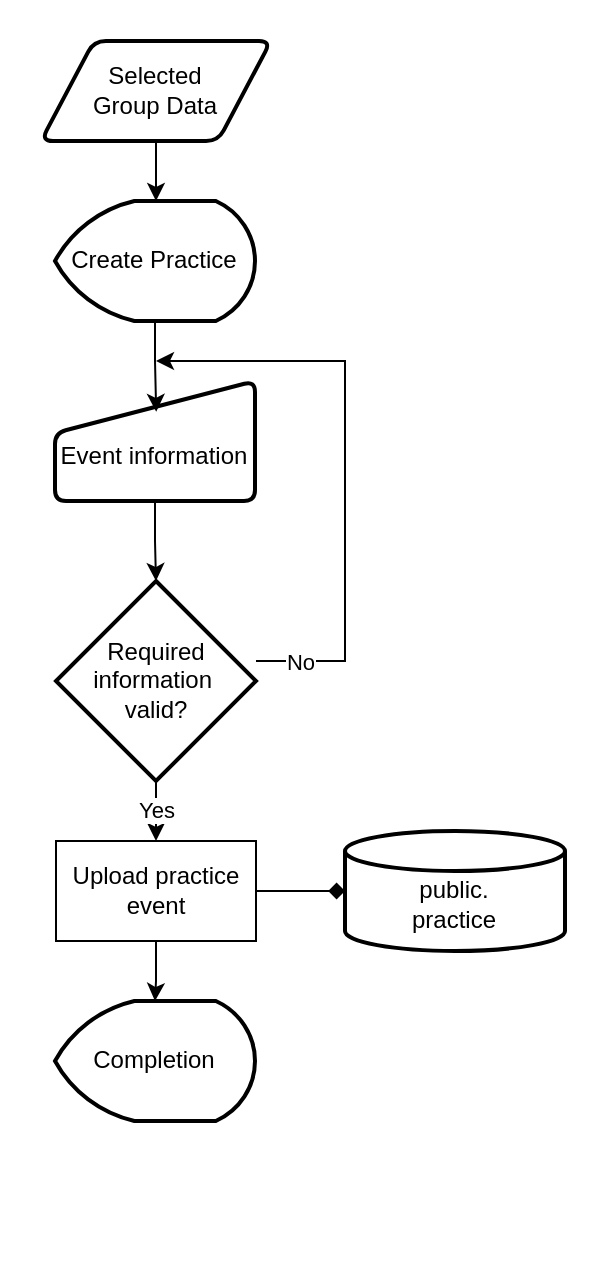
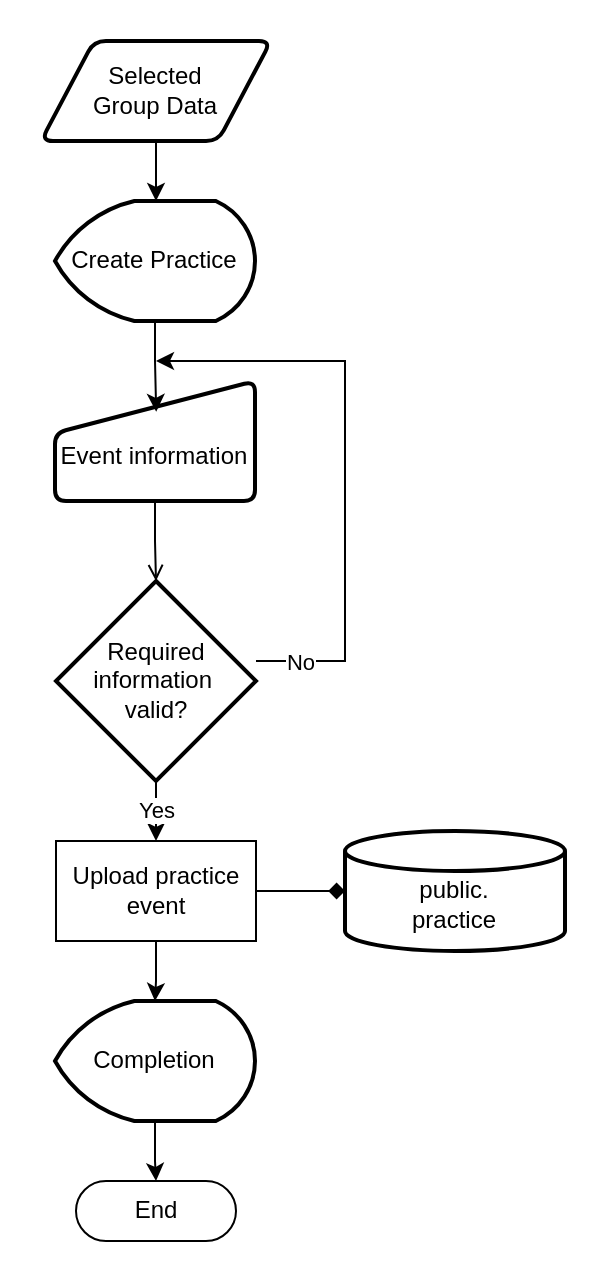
edge "Event information" -> "Required information valid?": arrowhead classic -> open
edge "Completion" -> "End": added
node "End": added
